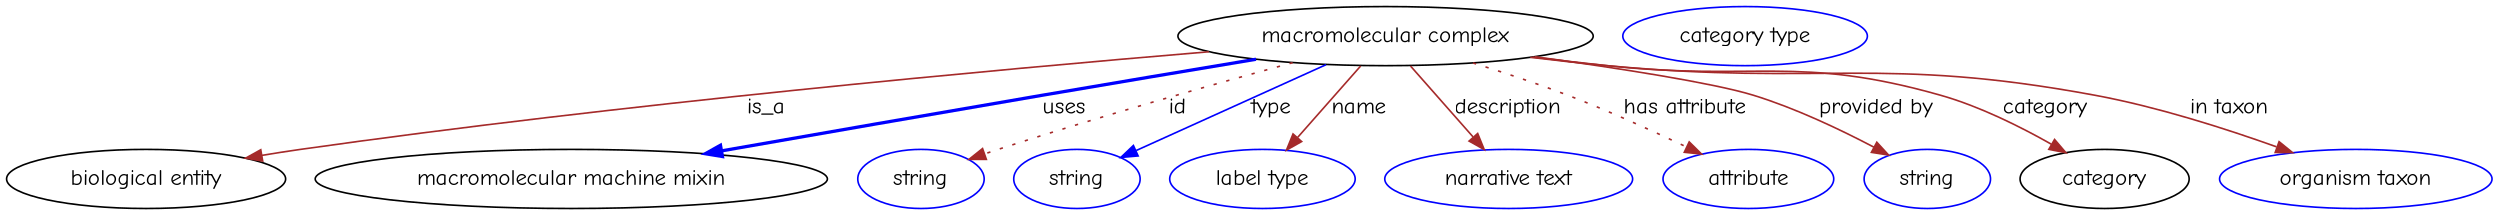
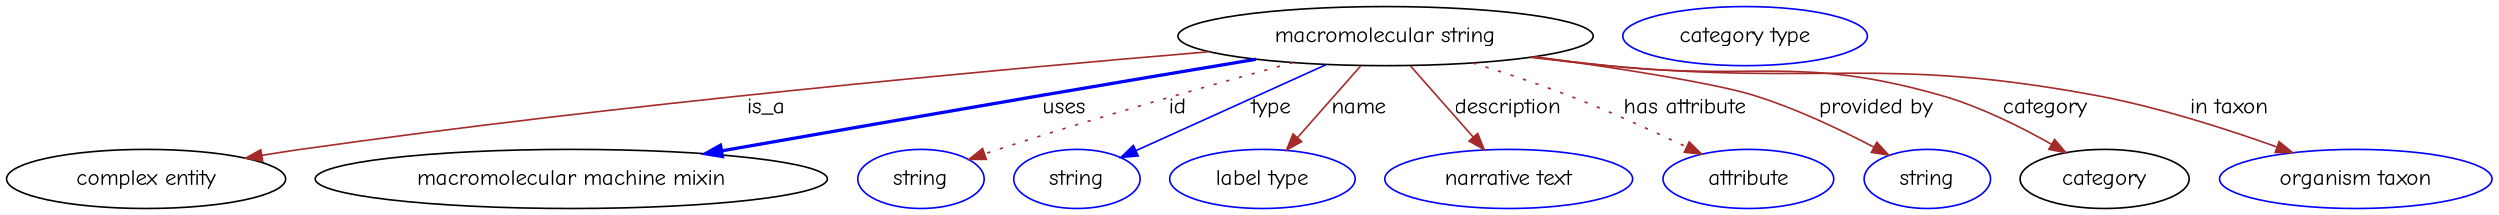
node "macromolecular complex": label "macromolecular complex" -> "macromolecular string"
node "biological entity": label "biological entity" -> "complex entity"
